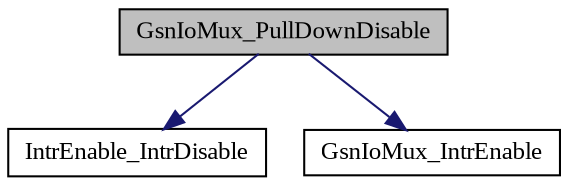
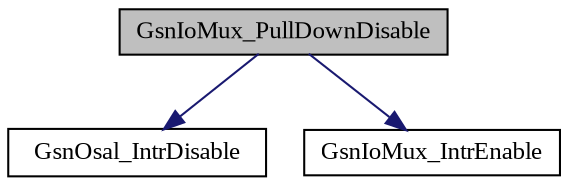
node "IntrEnable_IntrDisable": label "IntrEnable_IntrDisable" -> "GsnOsal_IntrDisable"
